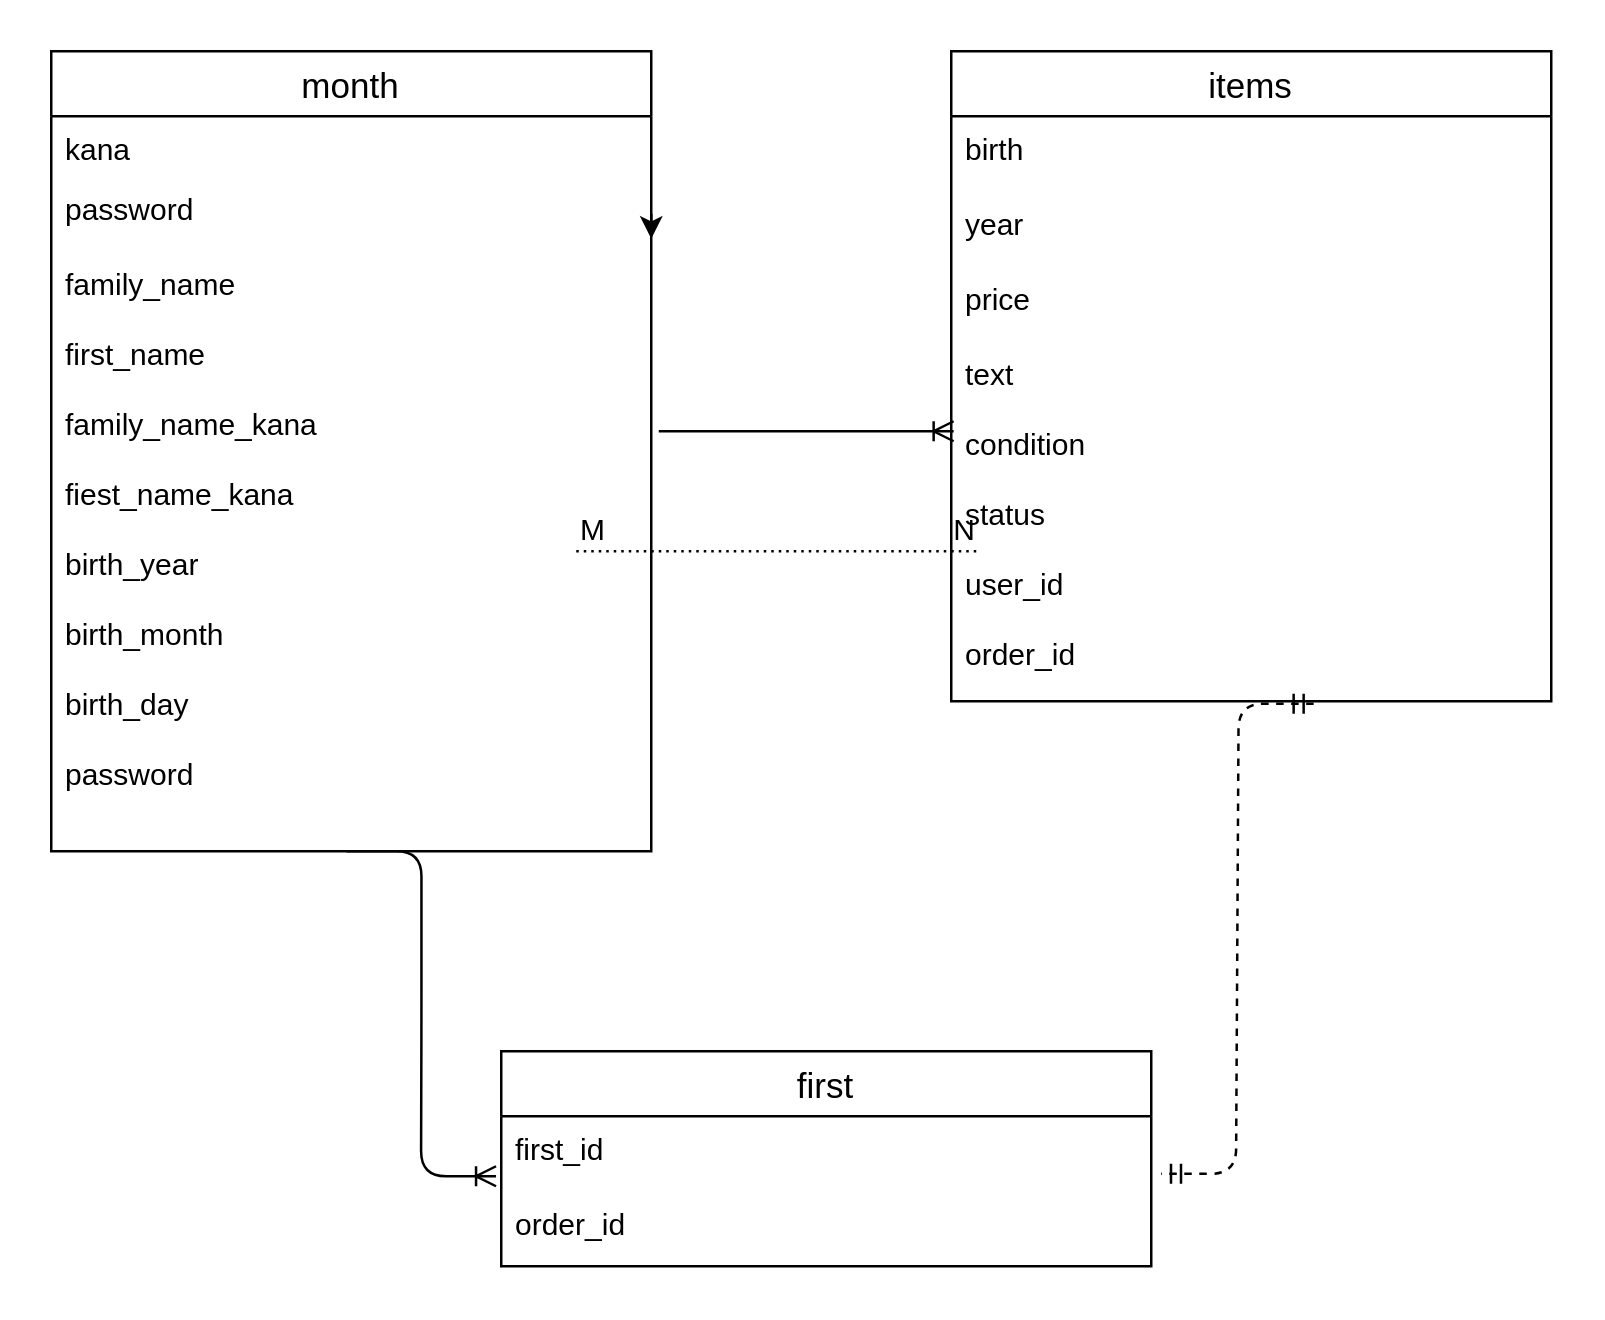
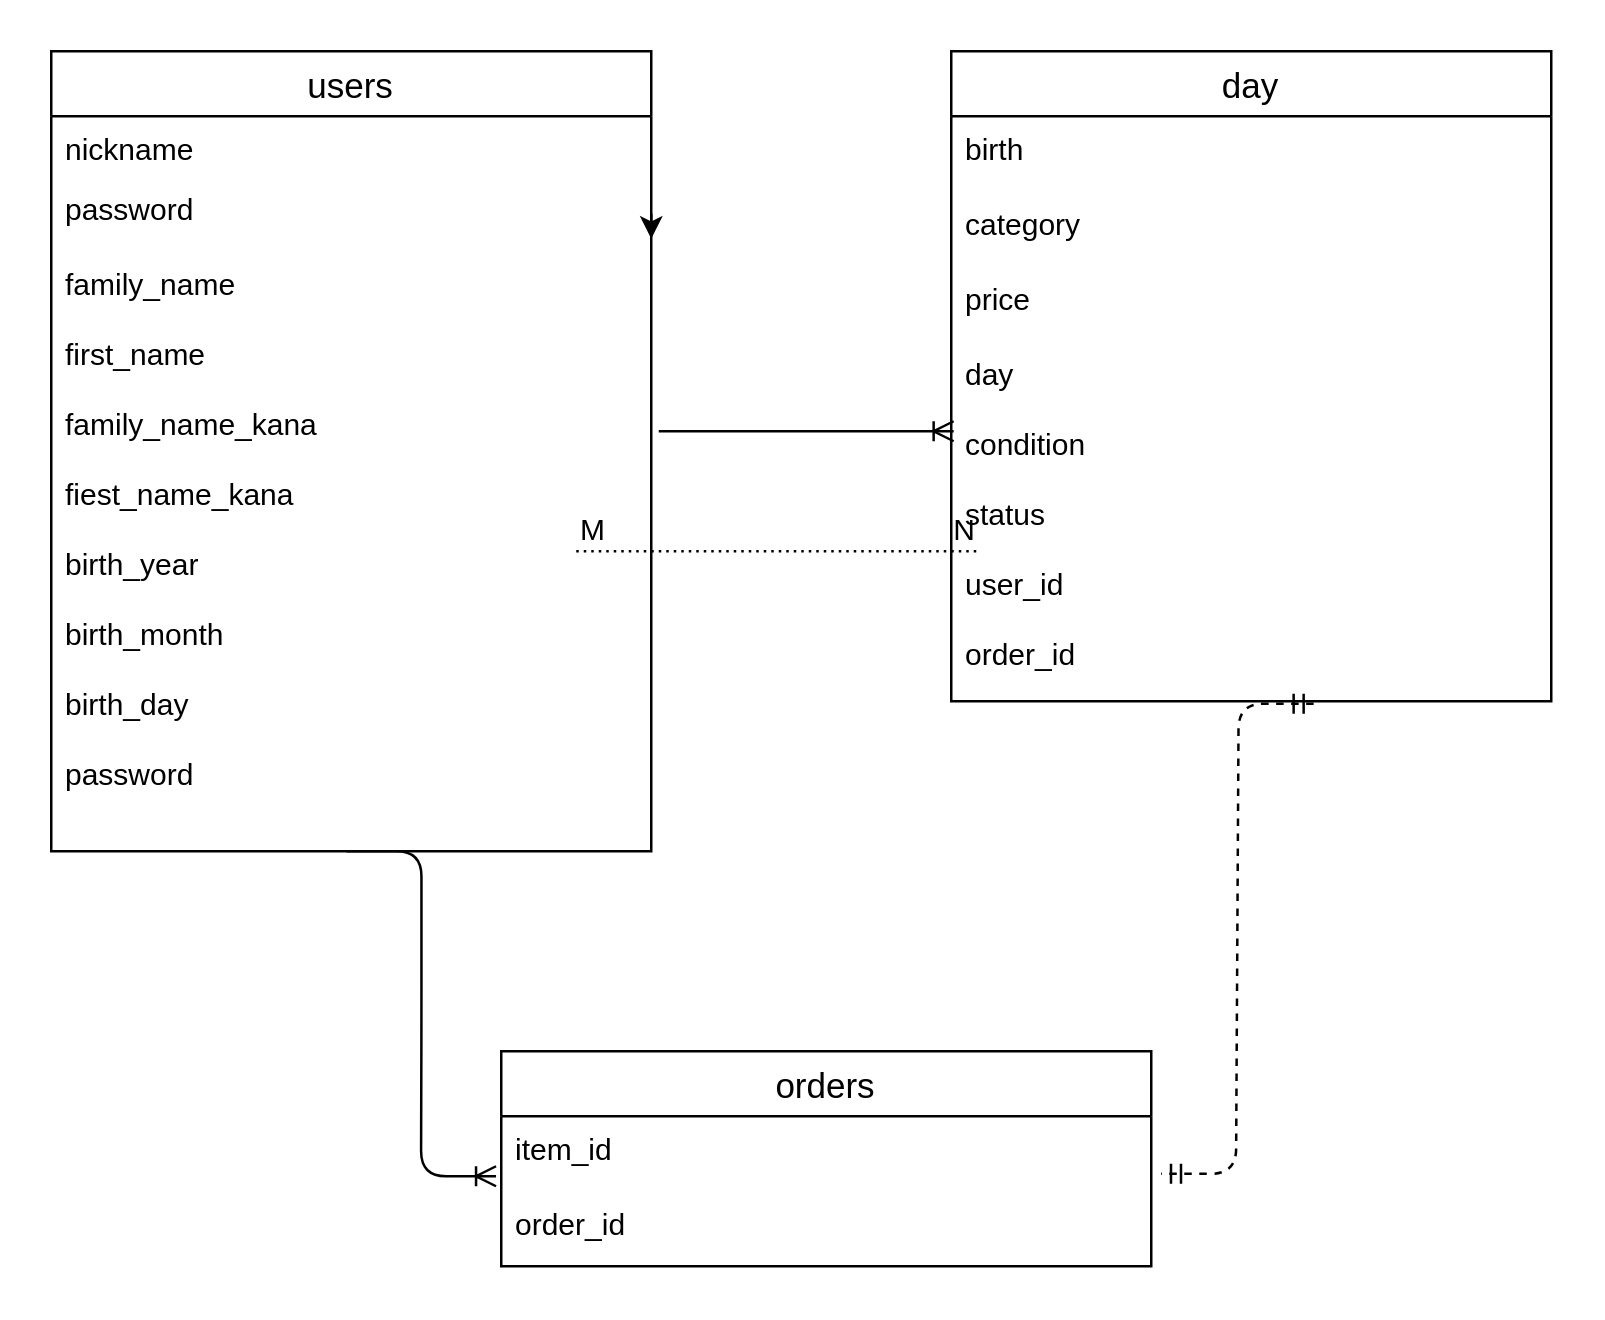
node "month": label "month" -> "users"
node "items": label "items" -> "day"
node "kana": label "kana" -> "nickname"
node "year": label "year" -> "category"
node "text condition status user_id order_id": label "text condition status user_id order_id" -> "day condition status user_id order_id"
node "first": label "first" -> "orders"
node "first_id": label "first_id" -> "item_id"
